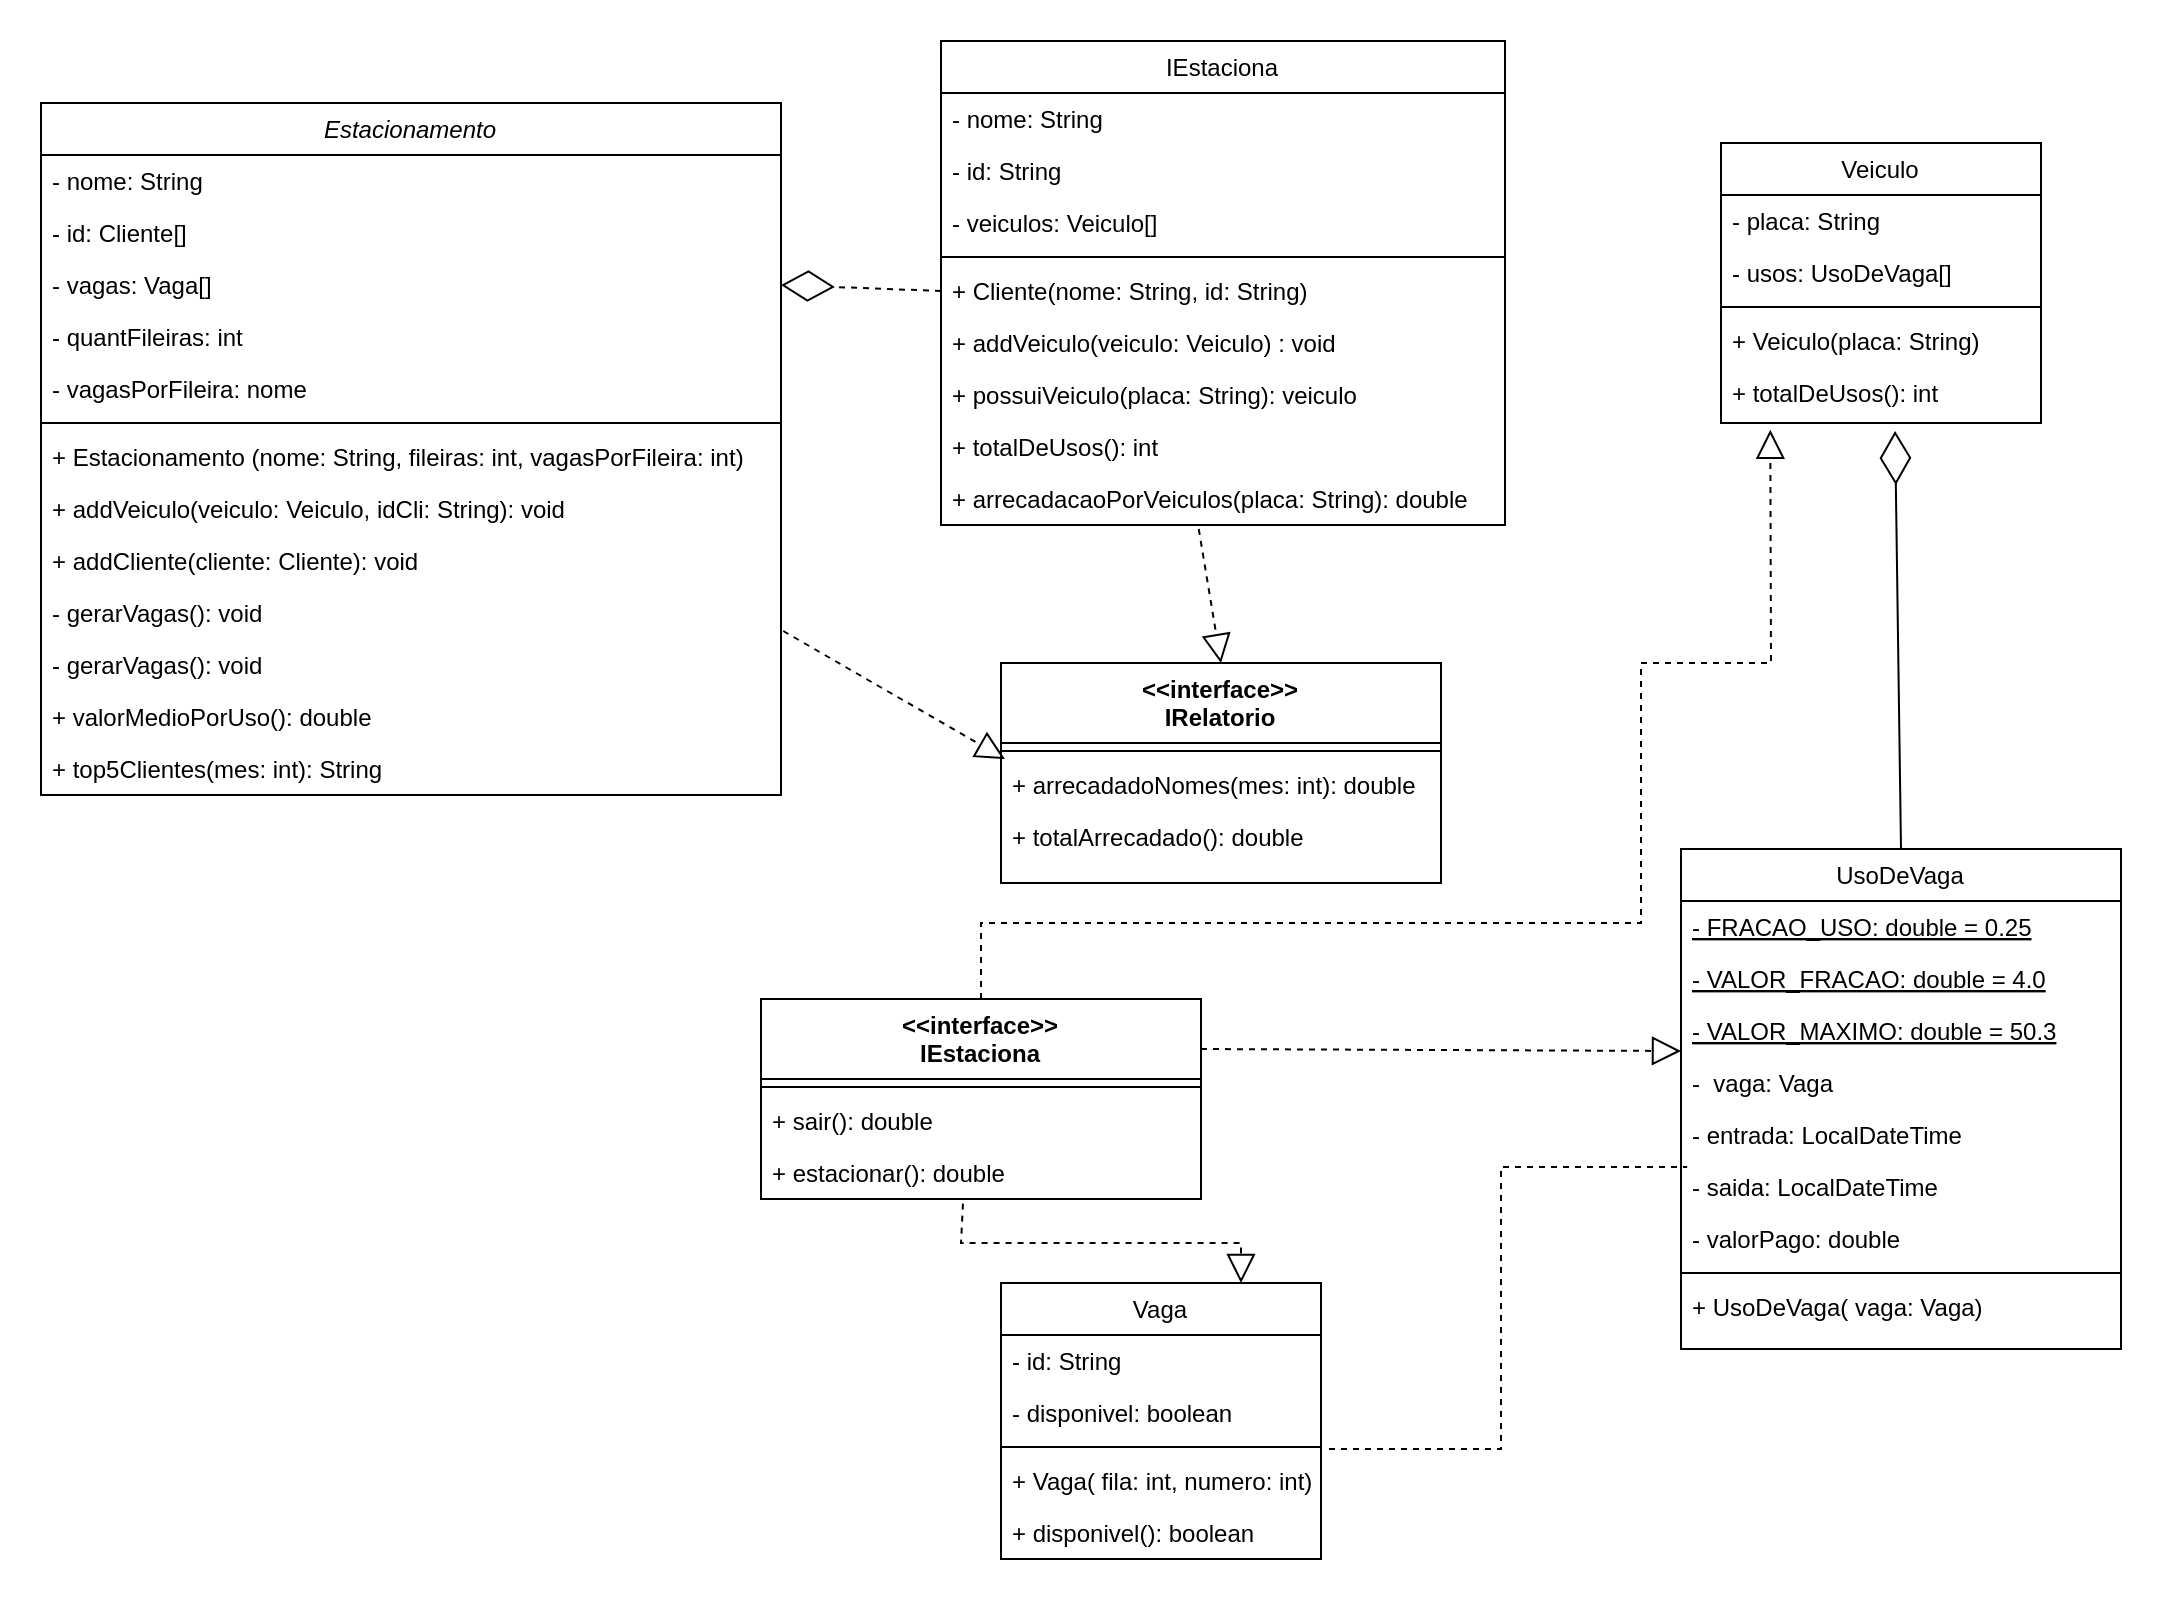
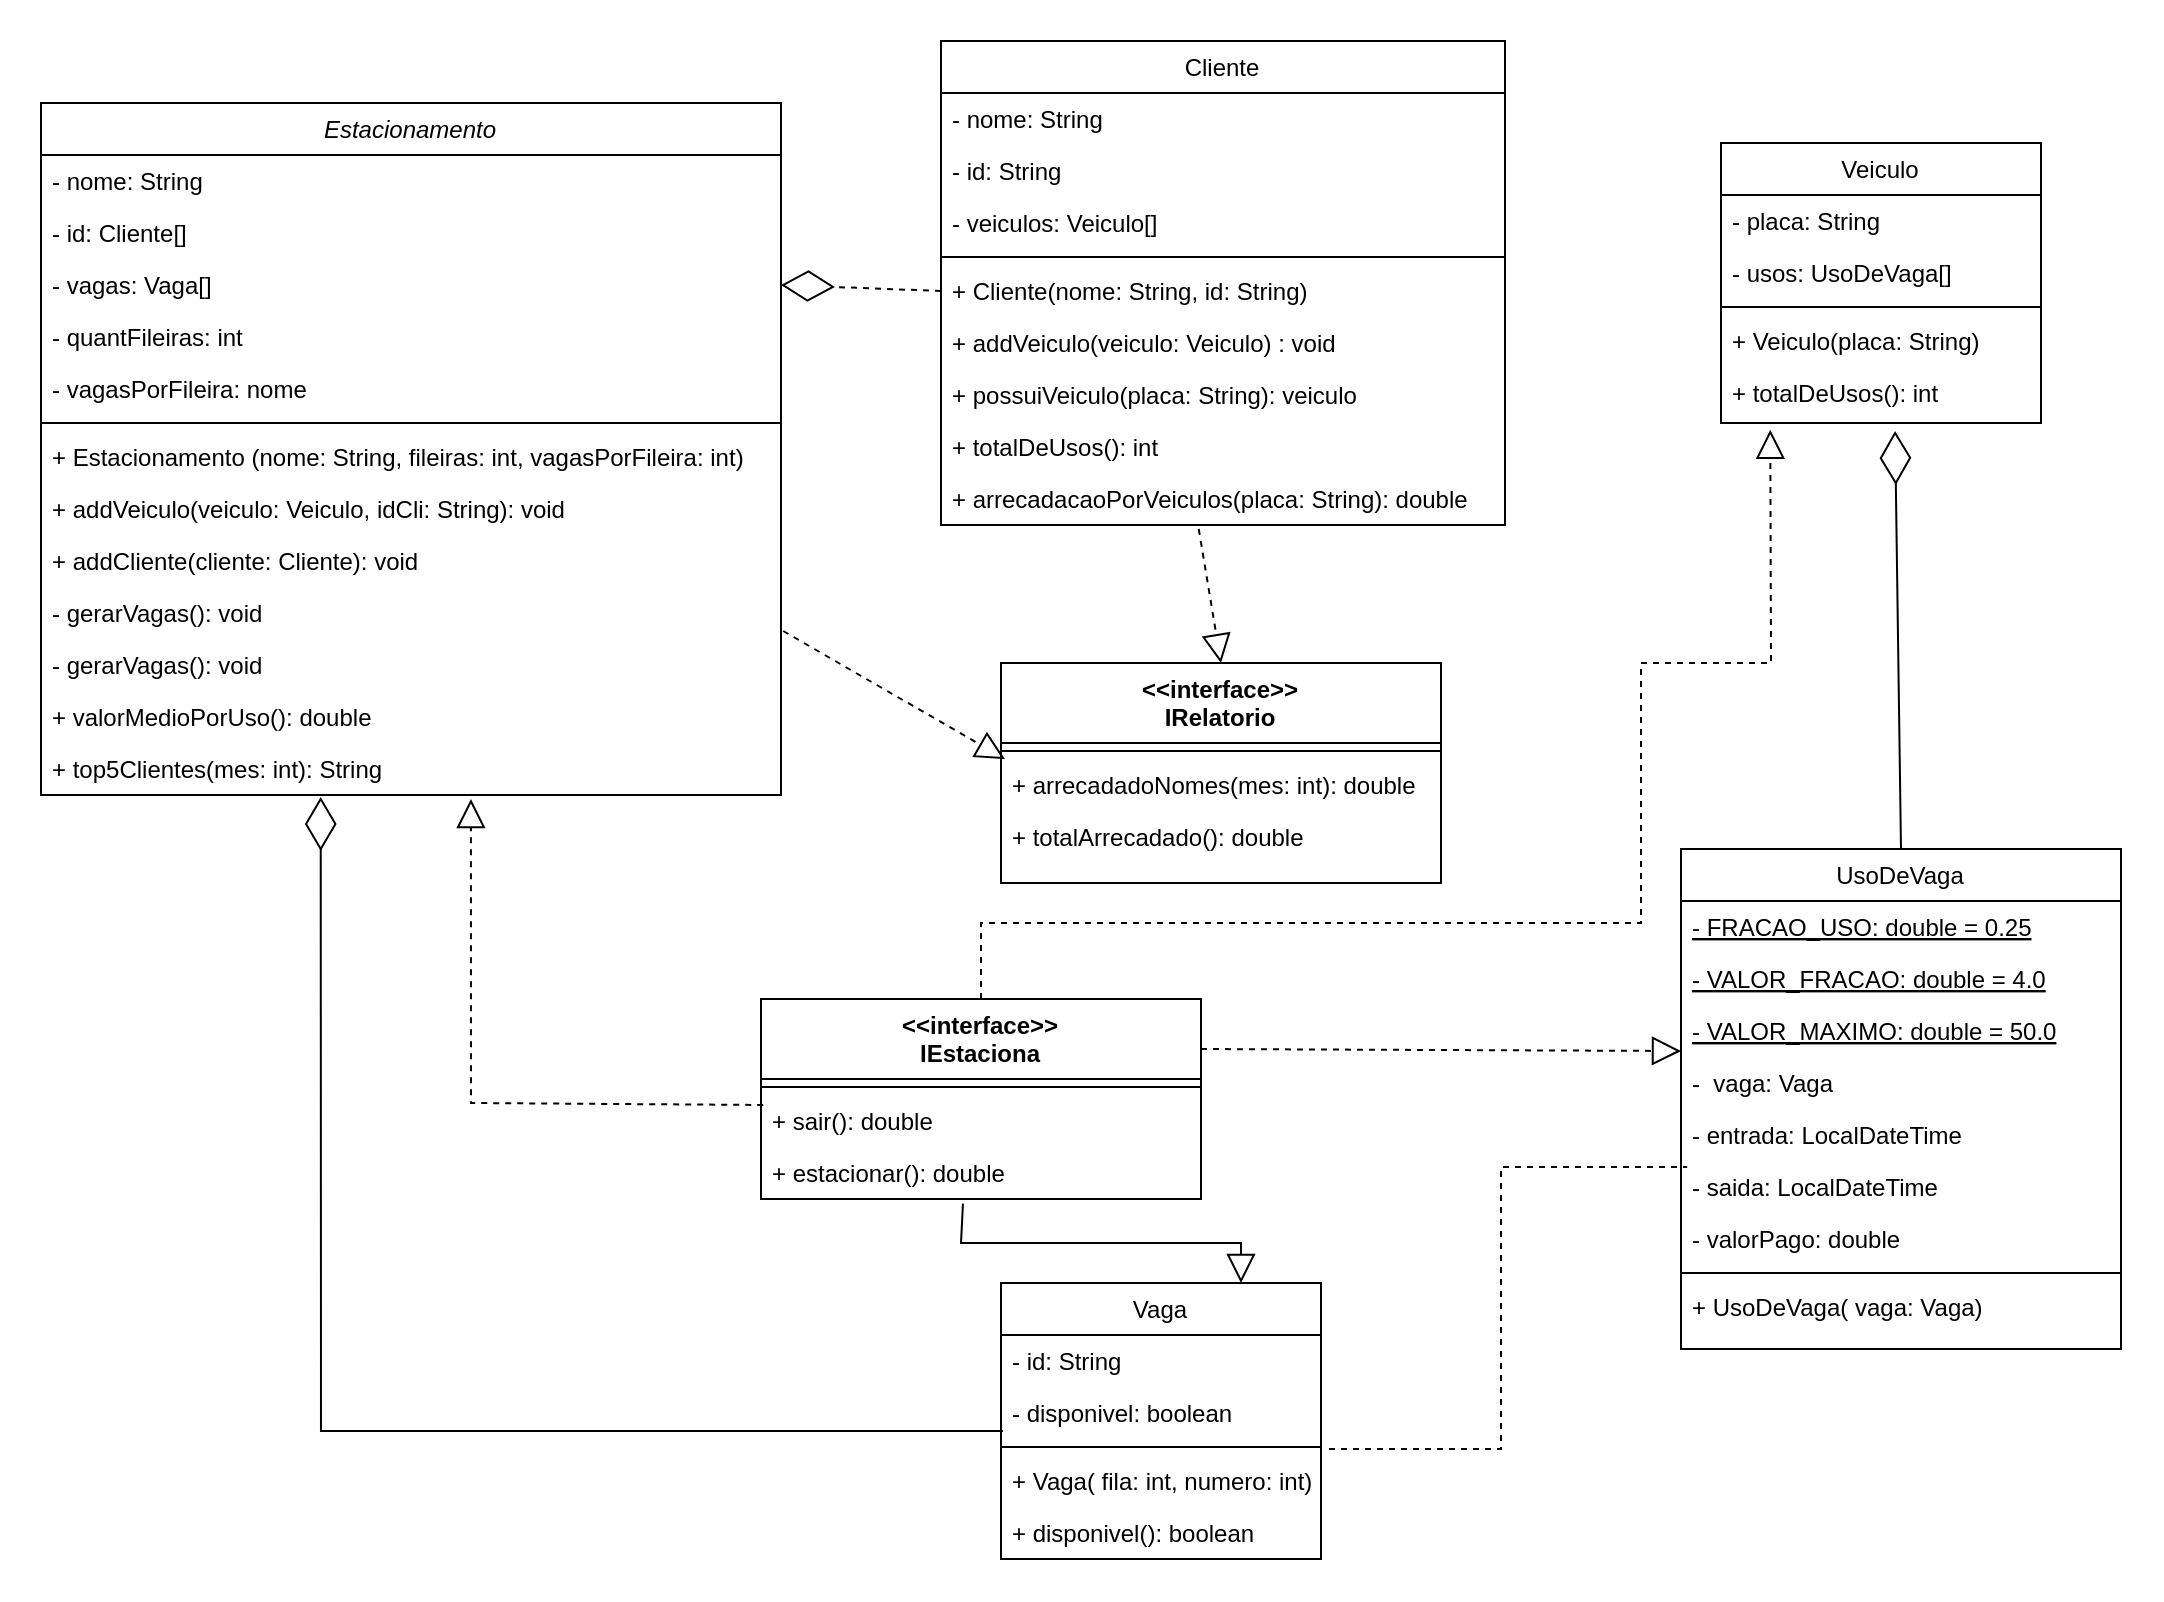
node "IEstaciona": label "IEstaciona" -> "Cliente"
node "- VALOR_MAXIMO: double = 50.3": label "- VALOR_MAXIMO: double = 50.3" -> "- VALOR_MAXIMO: double = 50.0"
edge "+ sair(): double" -> "+ top5Clientes(mes: int): String": added
edge "+ estacionar(): double" -> "Vaga": style dashed -> solid
edge "- disponivel: boolean" -> "+ top5Clientes(mes: int): String": added
